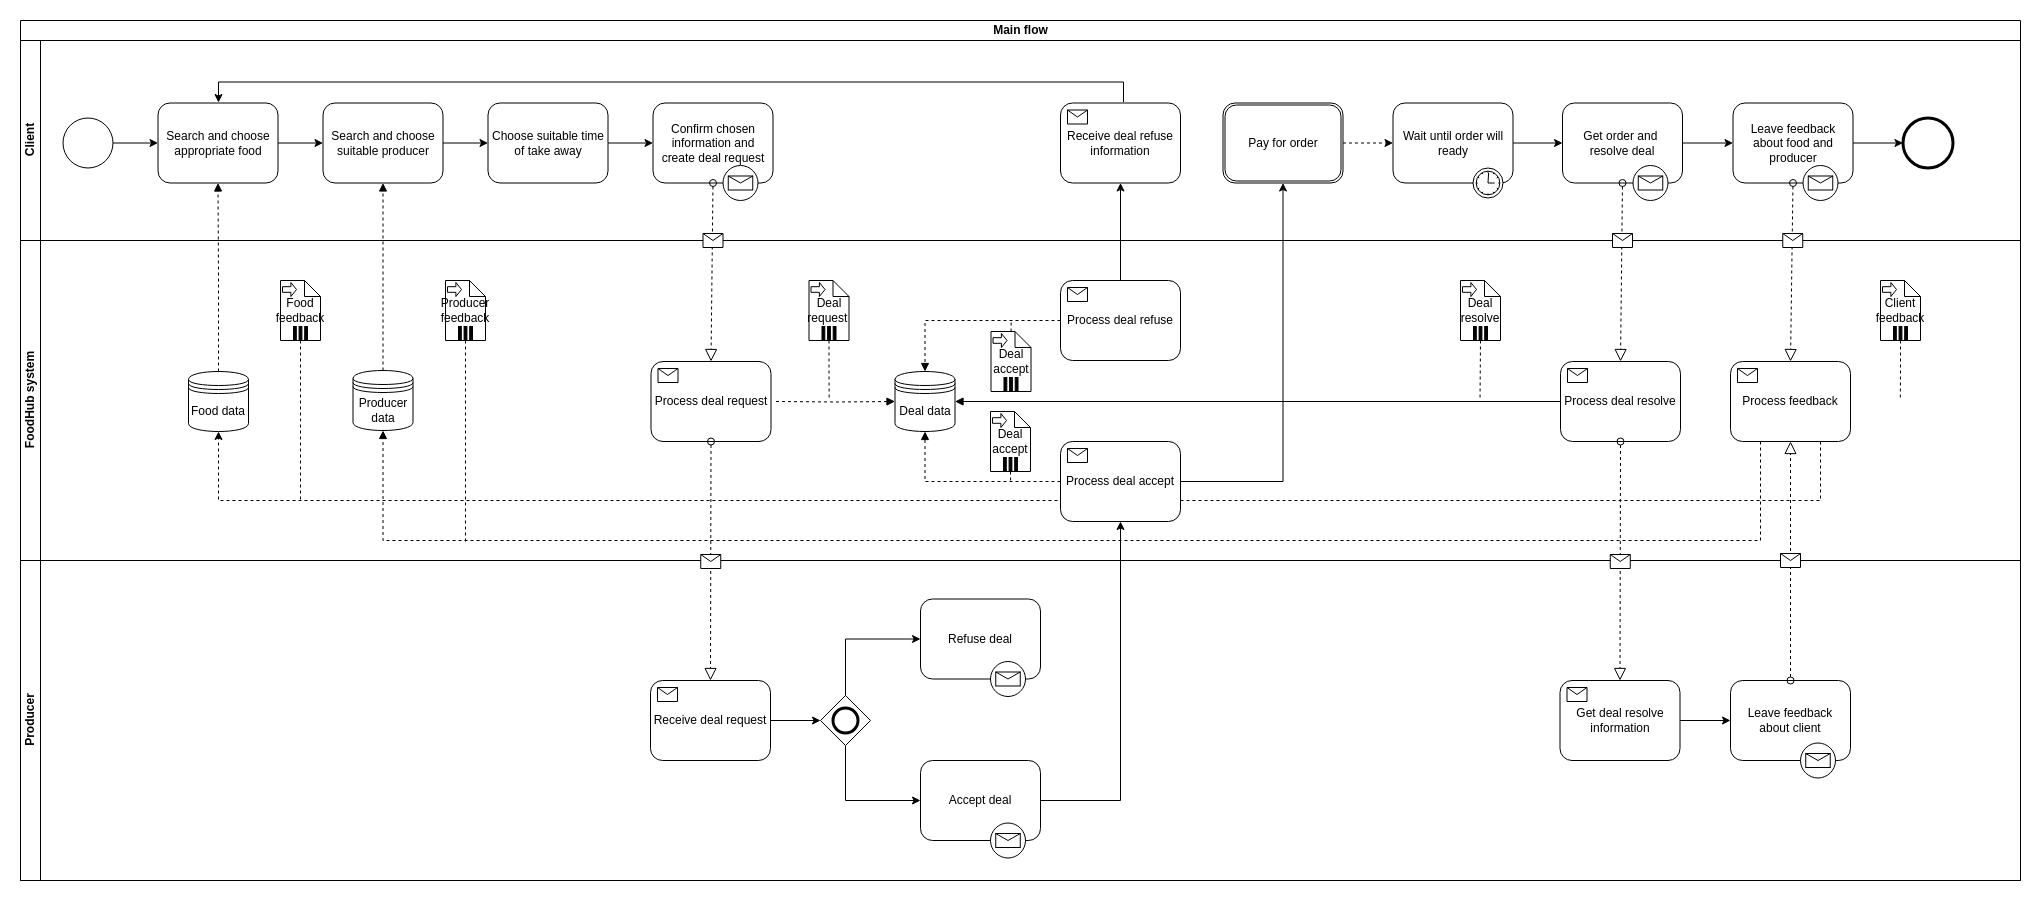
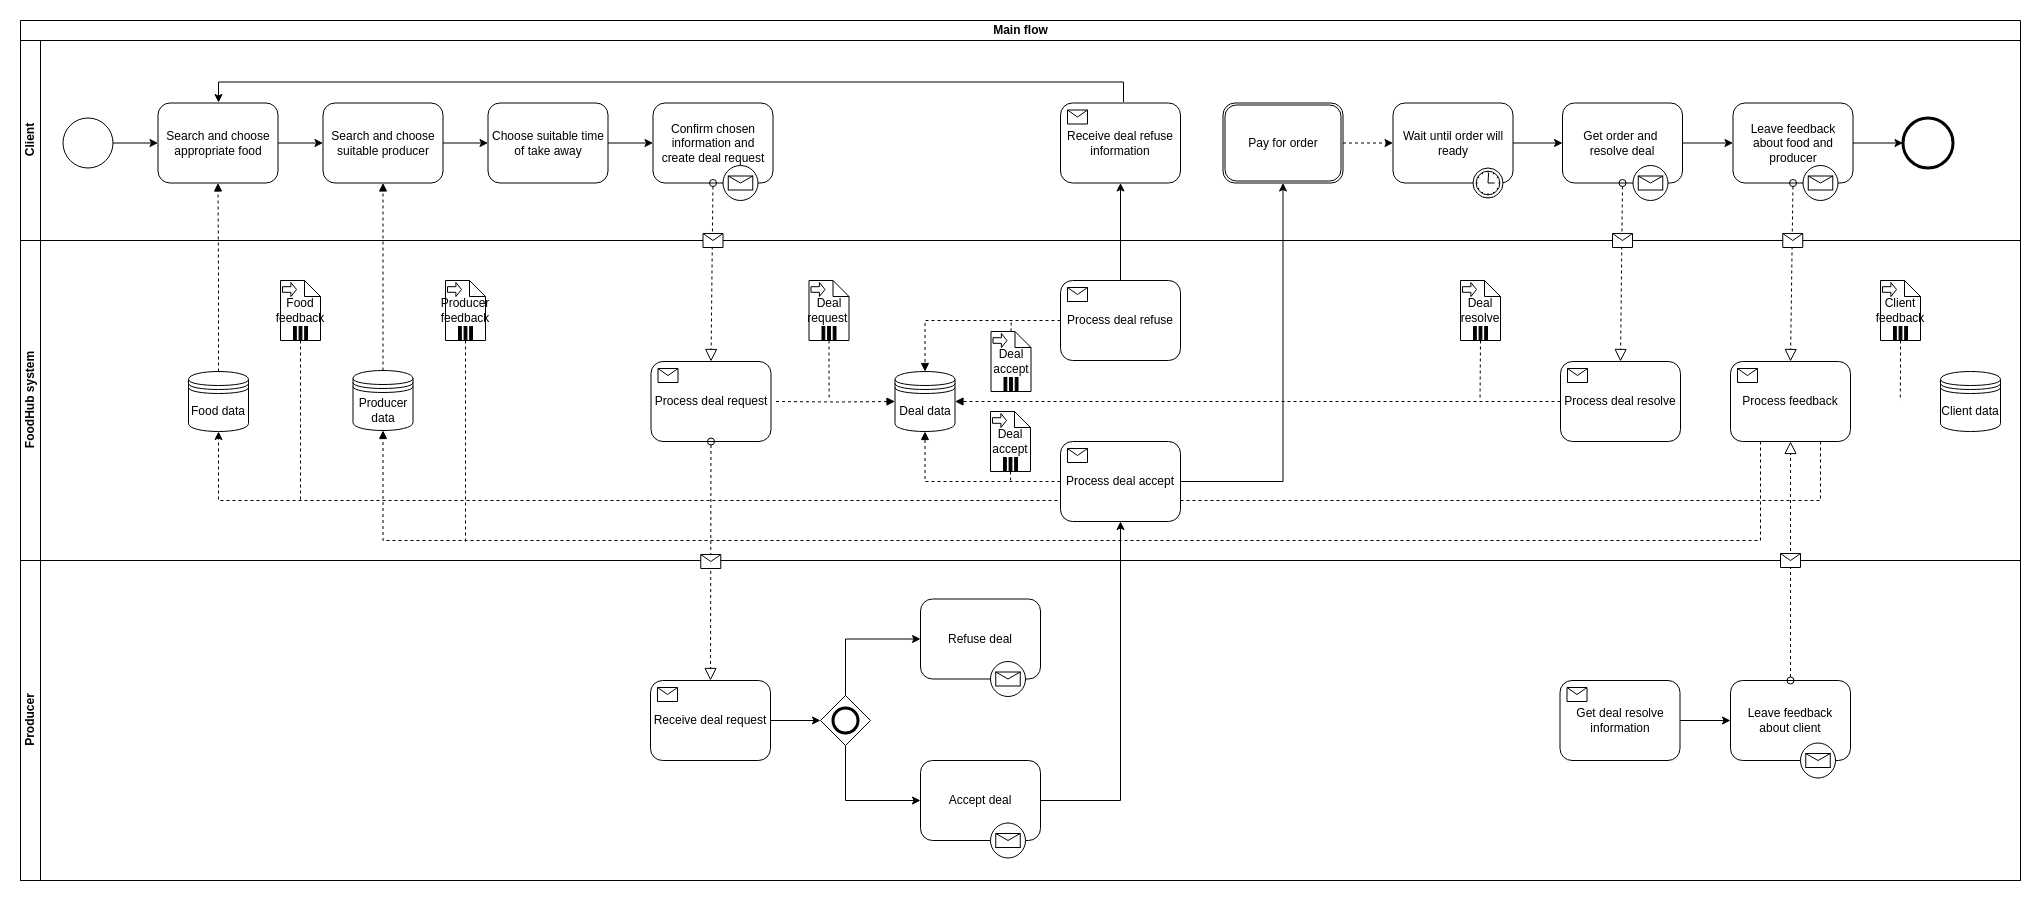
edge "Process deal resolve" -> "Deal data": style solid -> dashed
node "Client data": added
edge "Process deal resolve" -- "Get deal resolve information": removed
